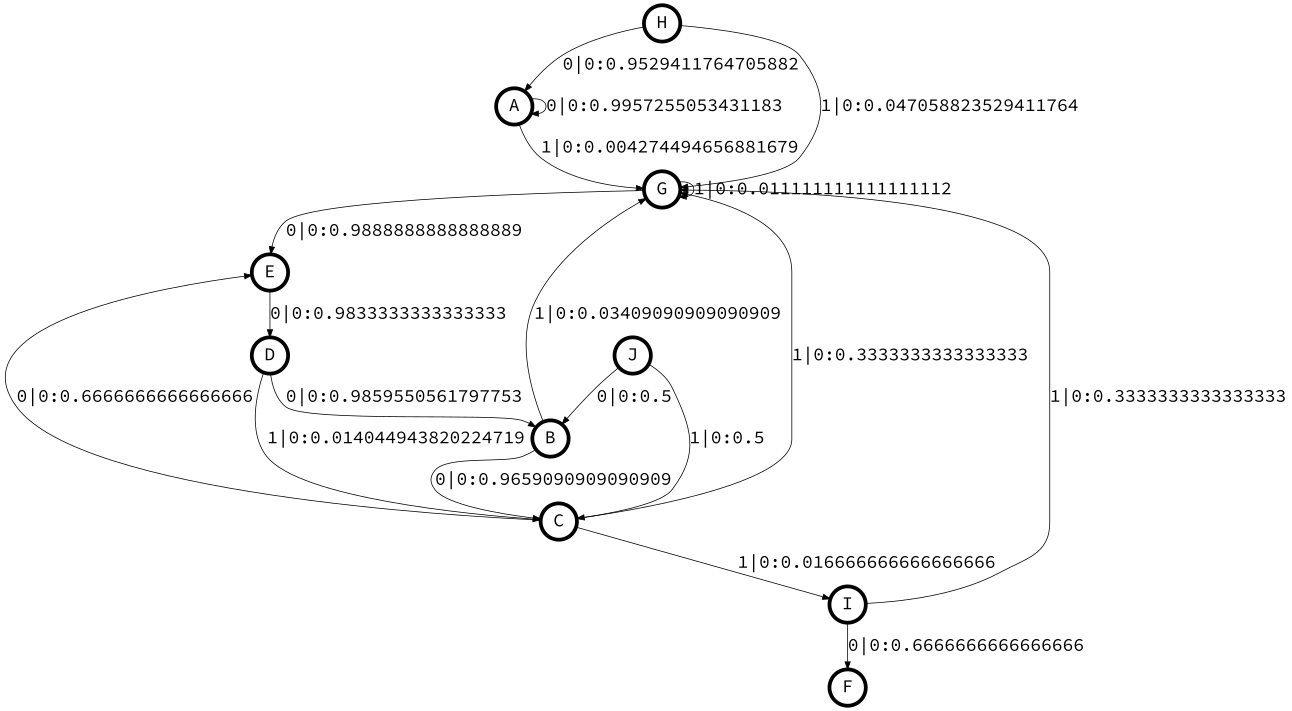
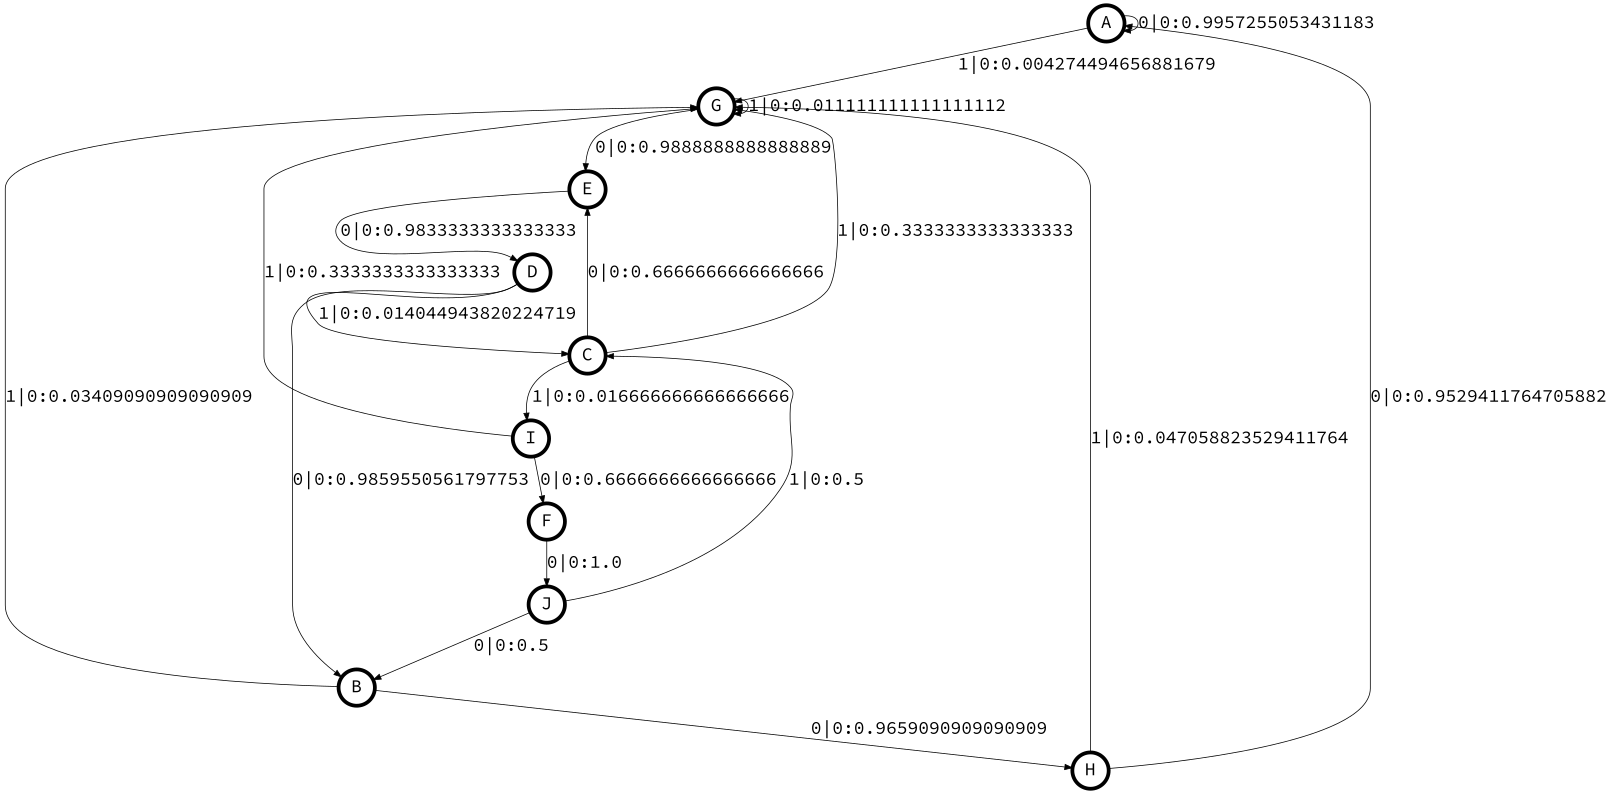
edge "B" -> "C": now "B" -> "H"
edge "F" -> "J": added, label "0|0:1.0"
